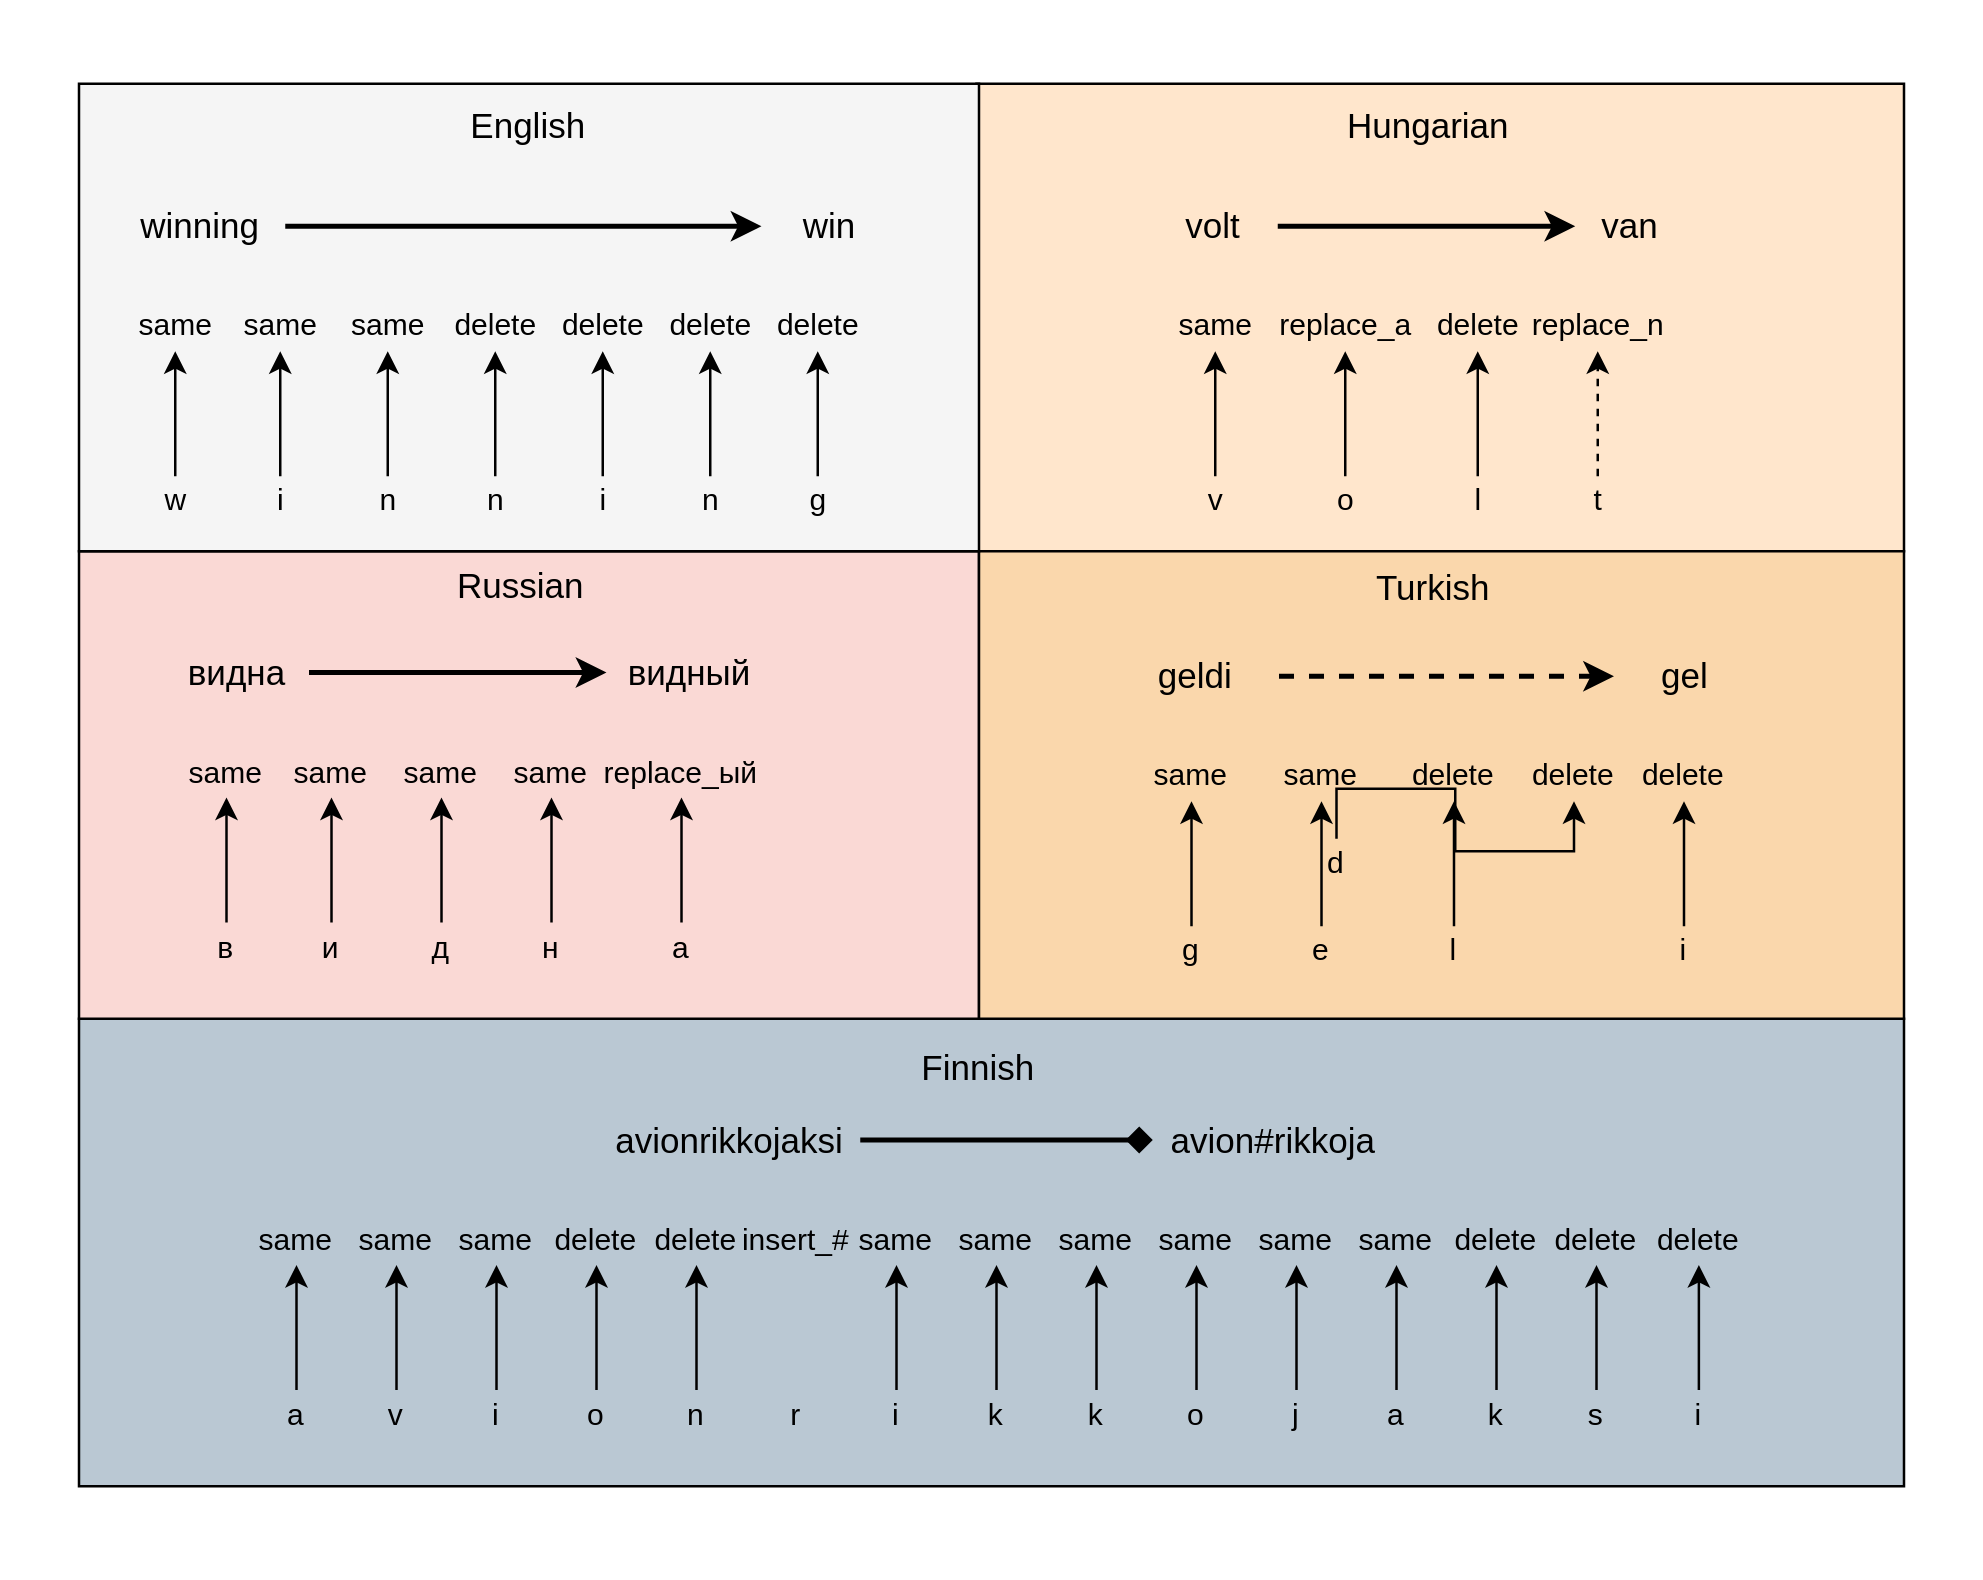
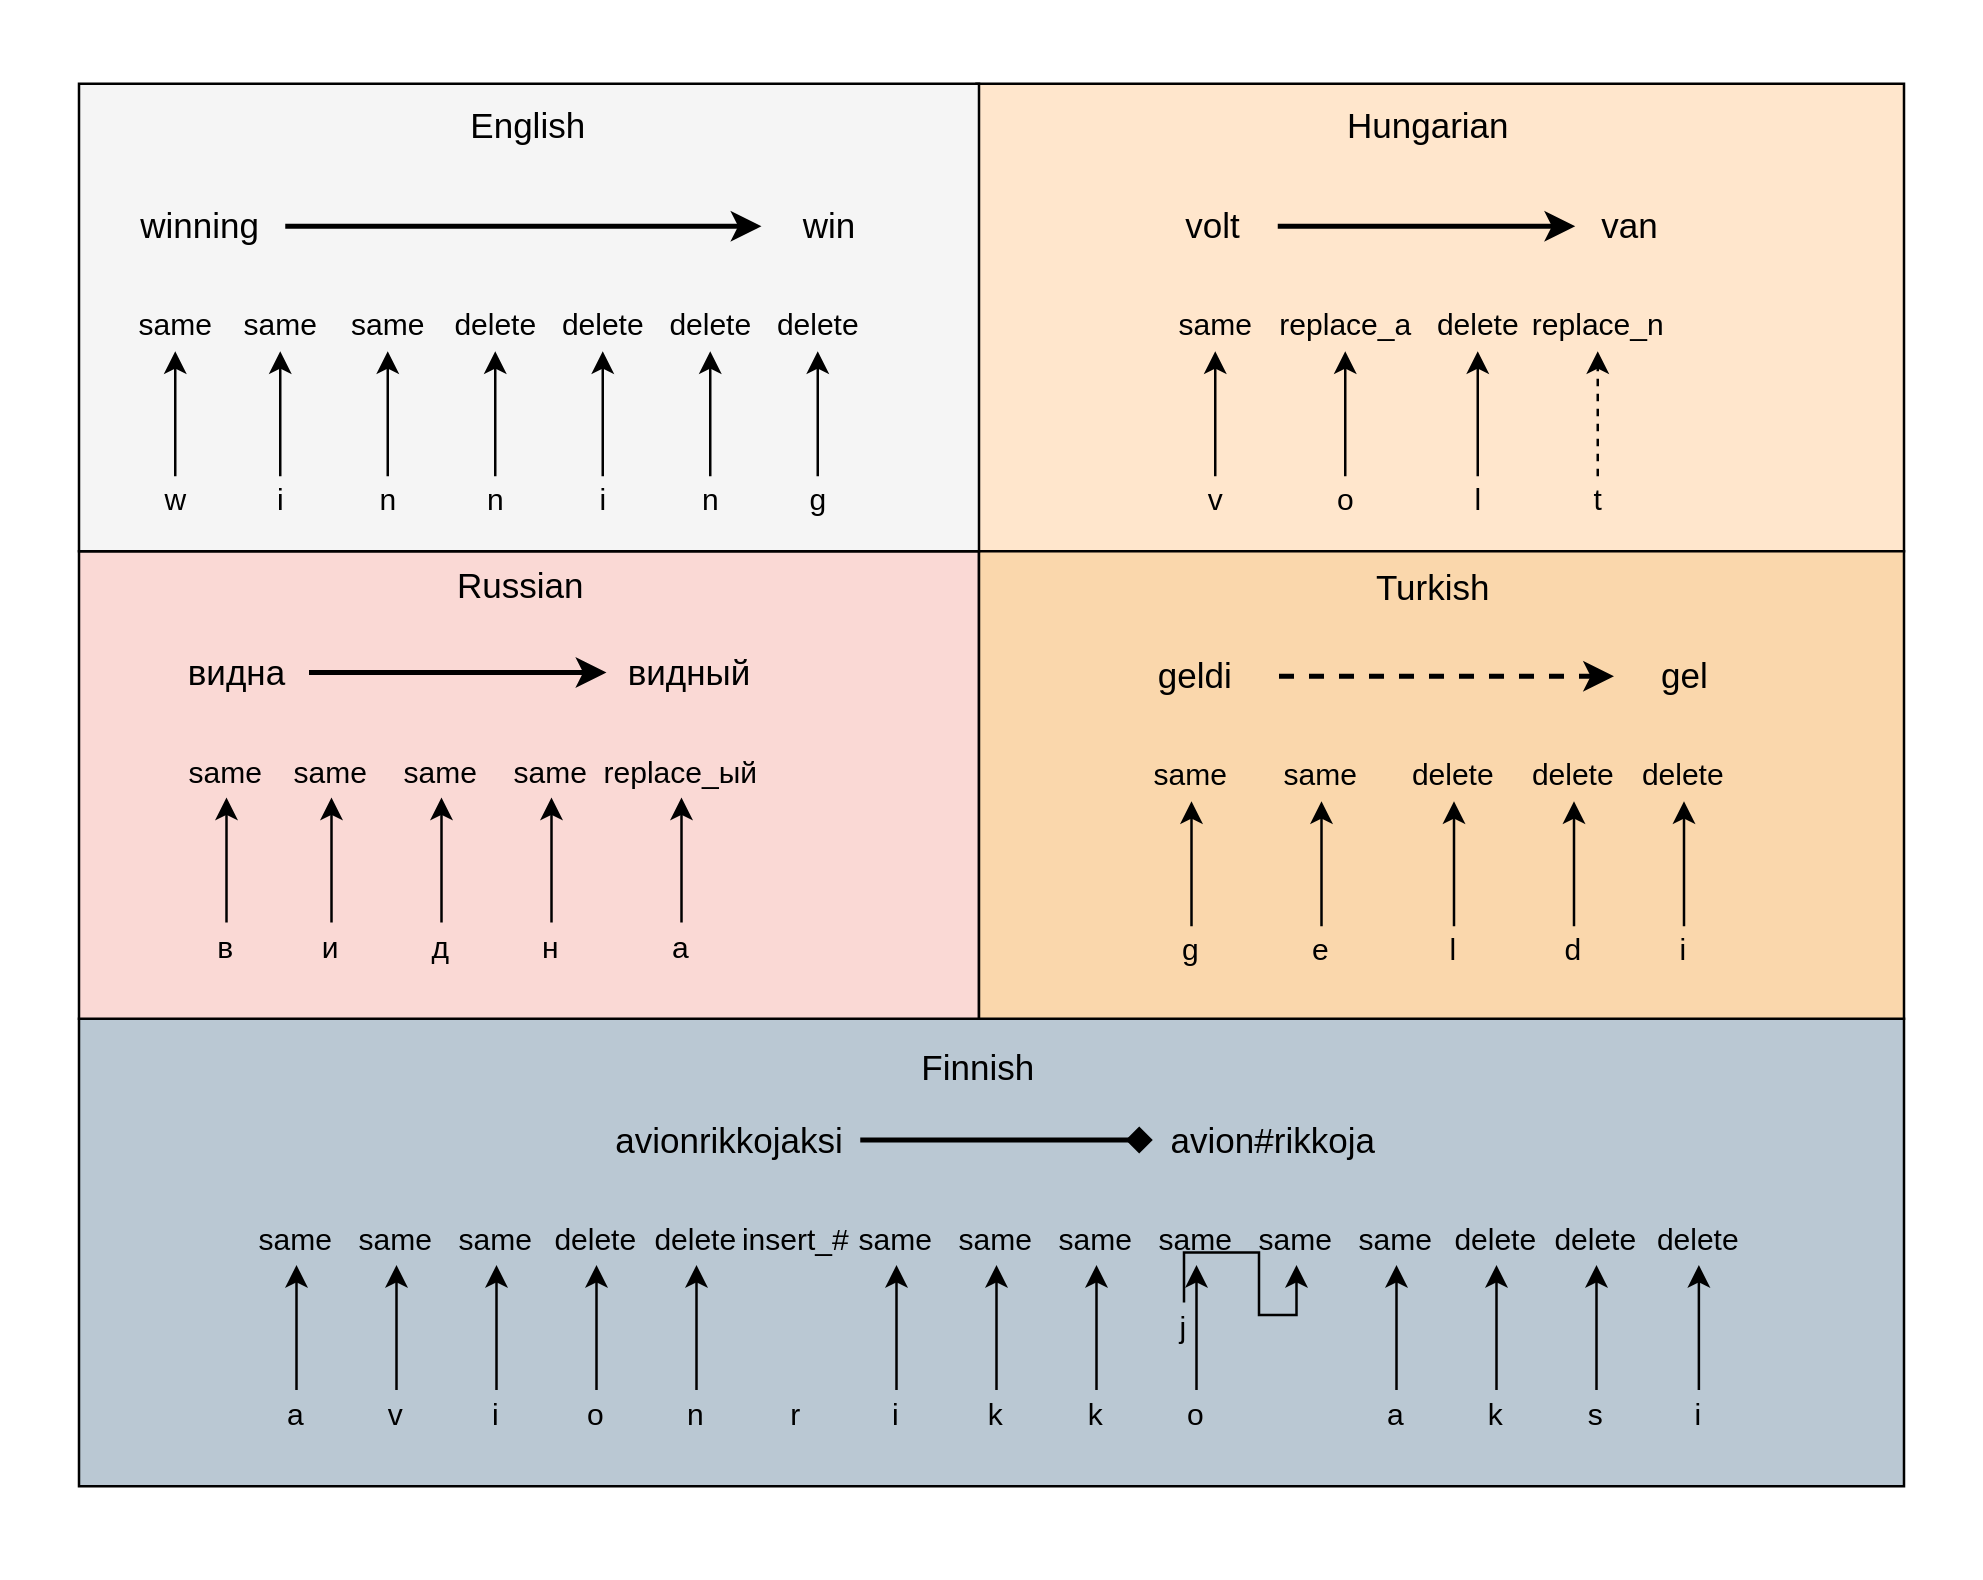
node "d": moved (1336, 864) -> (1574, 951)
node "j": moved (1296, 1415) -> (1184, 1328)
